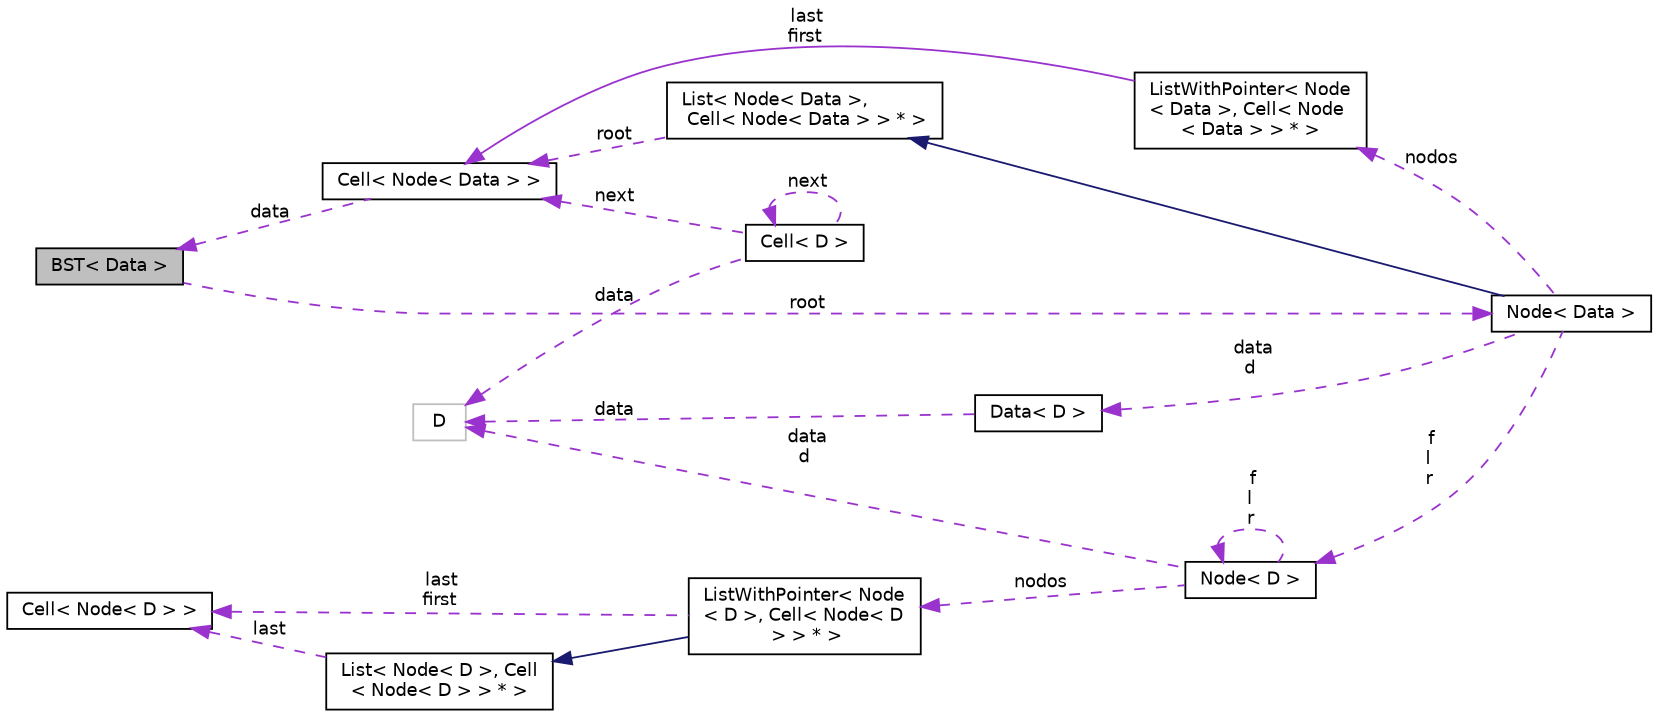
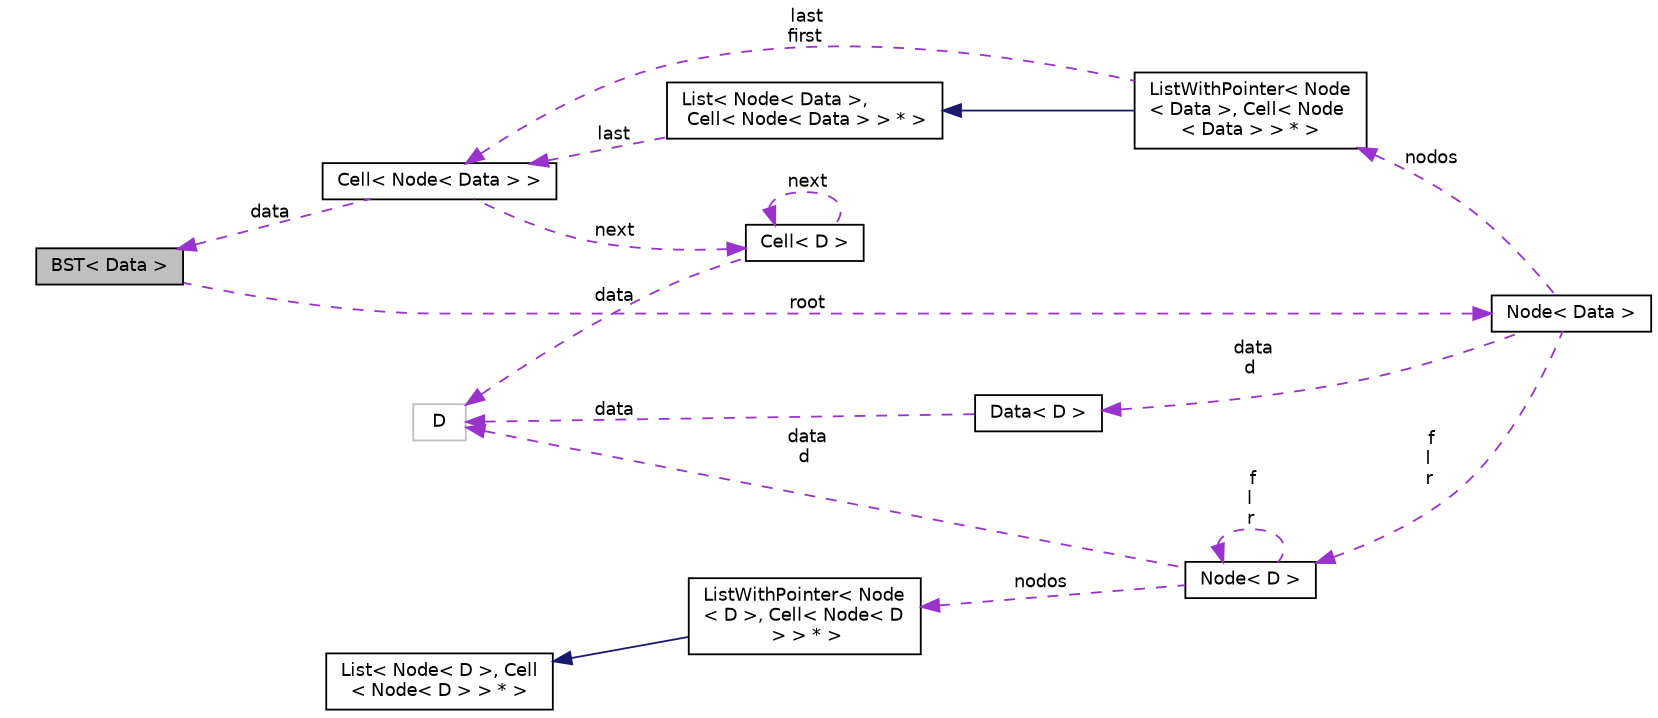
edge "ListWithPointer< Node < Data >, Cell< Node < Data > > * >" -> "Cell< Node< Data > >": style solid -> dashed
edge "List< Node< Data >, Cell< Node< Data > > * >" -> "Cell< Node< Data > >": label " root" -> " last"
edge "Cell< D >" -> "Cell< Node< Data > >": reversed
edge "Node< Data >" -> "List< Node< Data >, Cell< Node< Data > > * >": now "ListWithPointer< Node < Data >, Cell< Node < Data > > * >" -> "List< Node< Data >, Cell< Node< Data > > * >"
node "Cell< Node< D > >": removed
